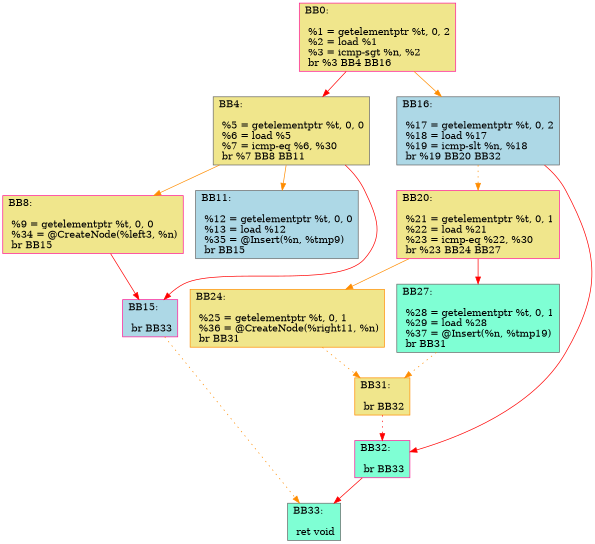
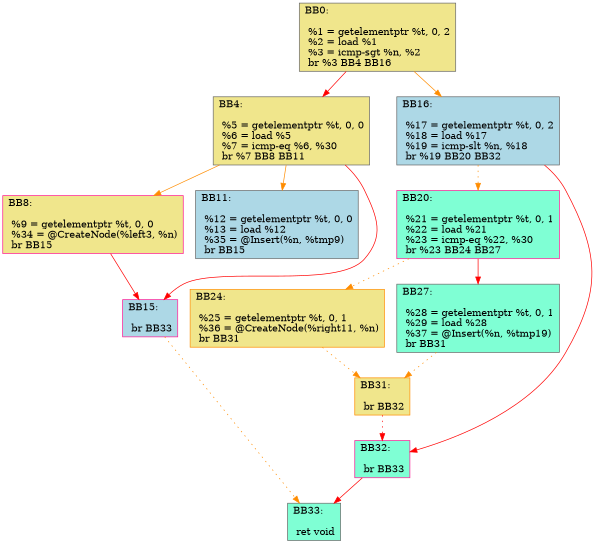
node "BB0:": color deeppink -> gray40
node "BB20:": fillcolor khaki -> aquamarine
edge "BB20:" -> "BB24:": style solid -> dotted
